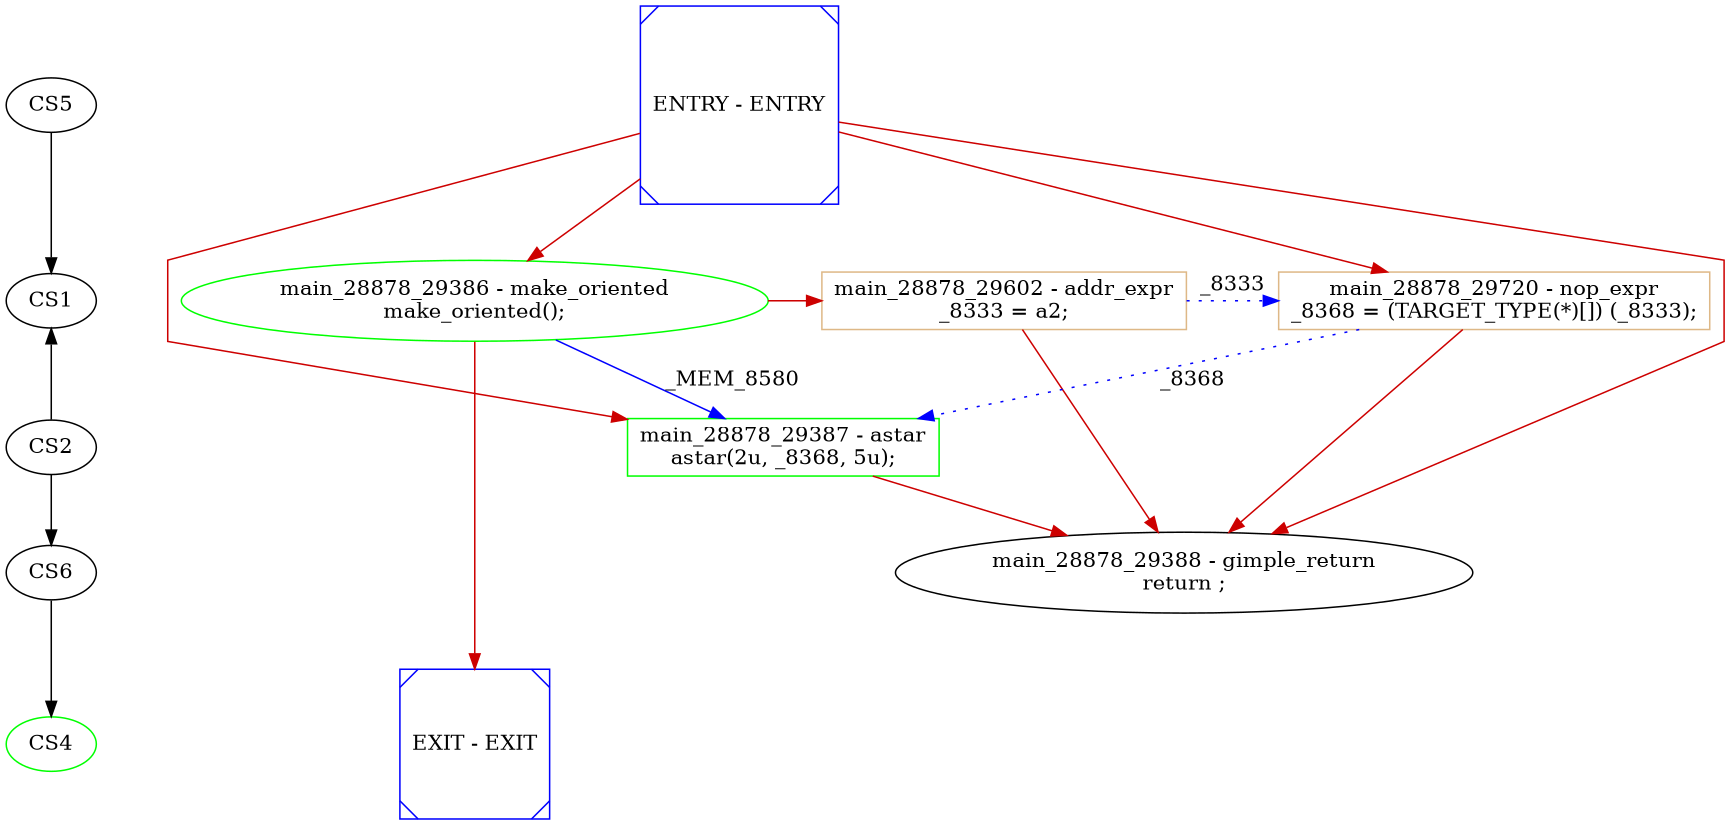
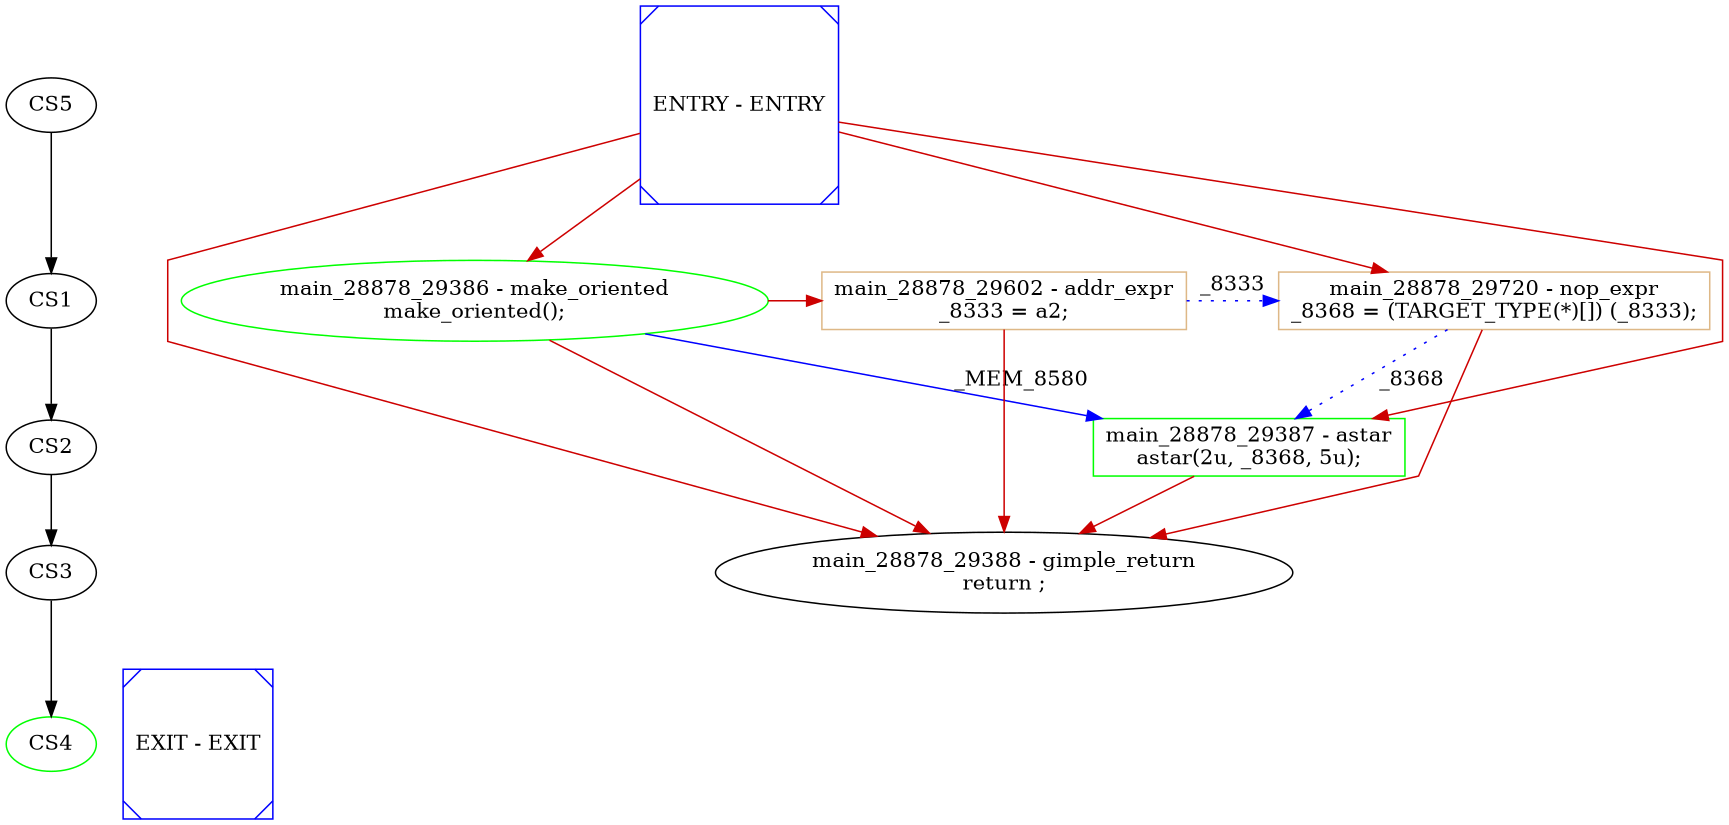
edge "CS2" -> "CS1": reversed
edge "main_28878_29386 - make_oriented make_oriented();" -> "EXIT - EXIT": now "main_28878_29386 - make_oriented make_oriented();" -> "main_28878_29388 - gimple_return return ;"
node "CS6": label "CS6" -> "CS3"
